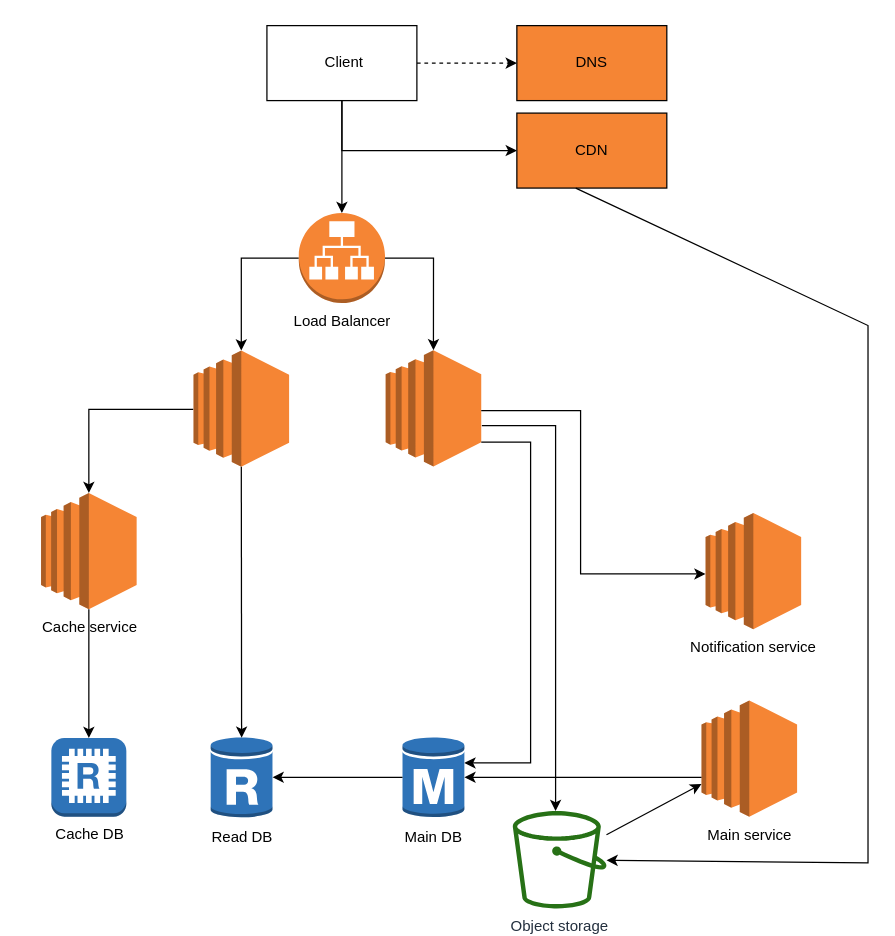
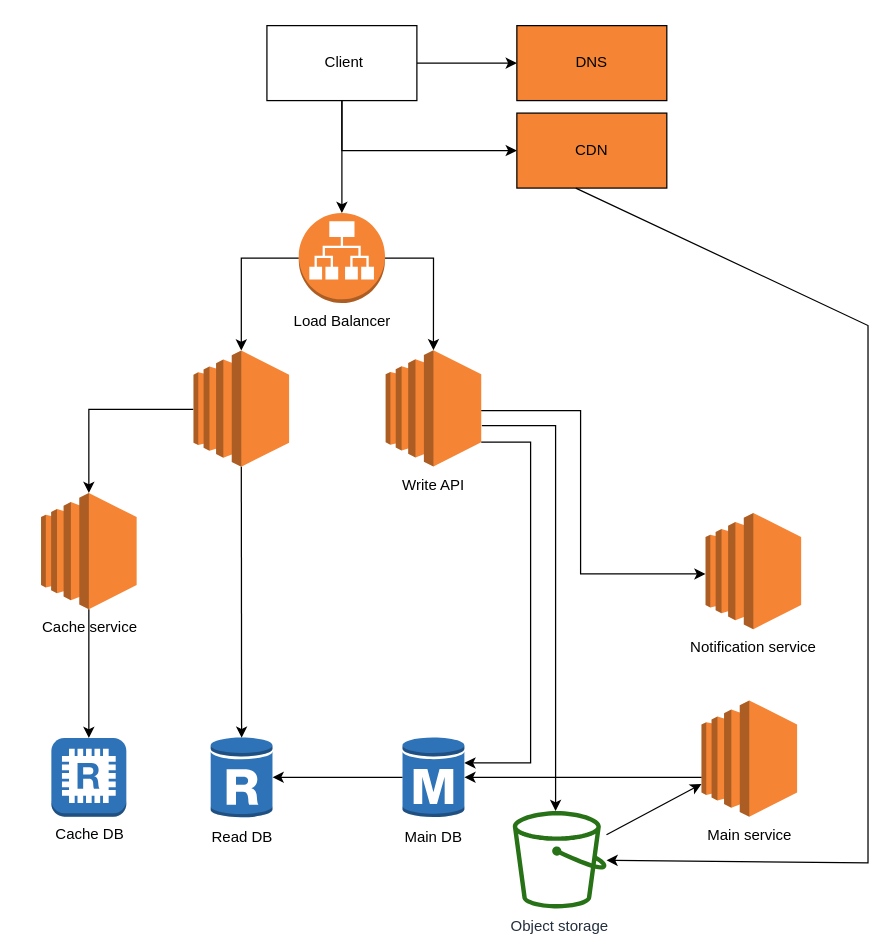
edge "Client" -> "DNS": style dashed -> solid
node "Write API": added
